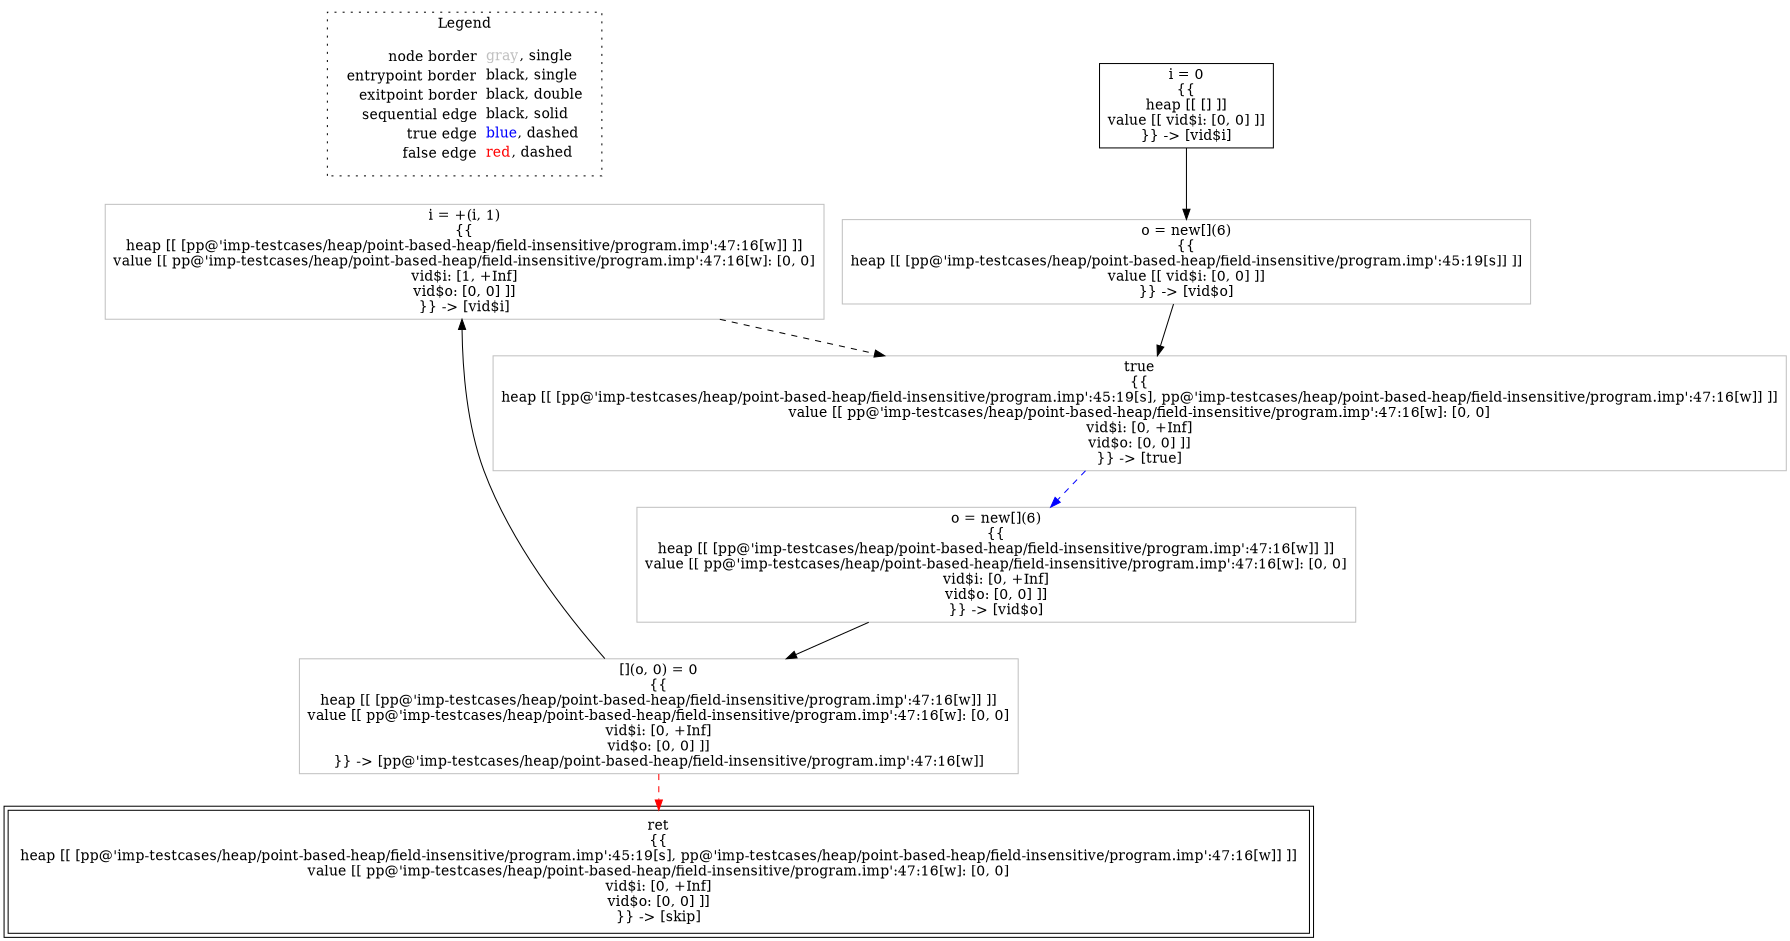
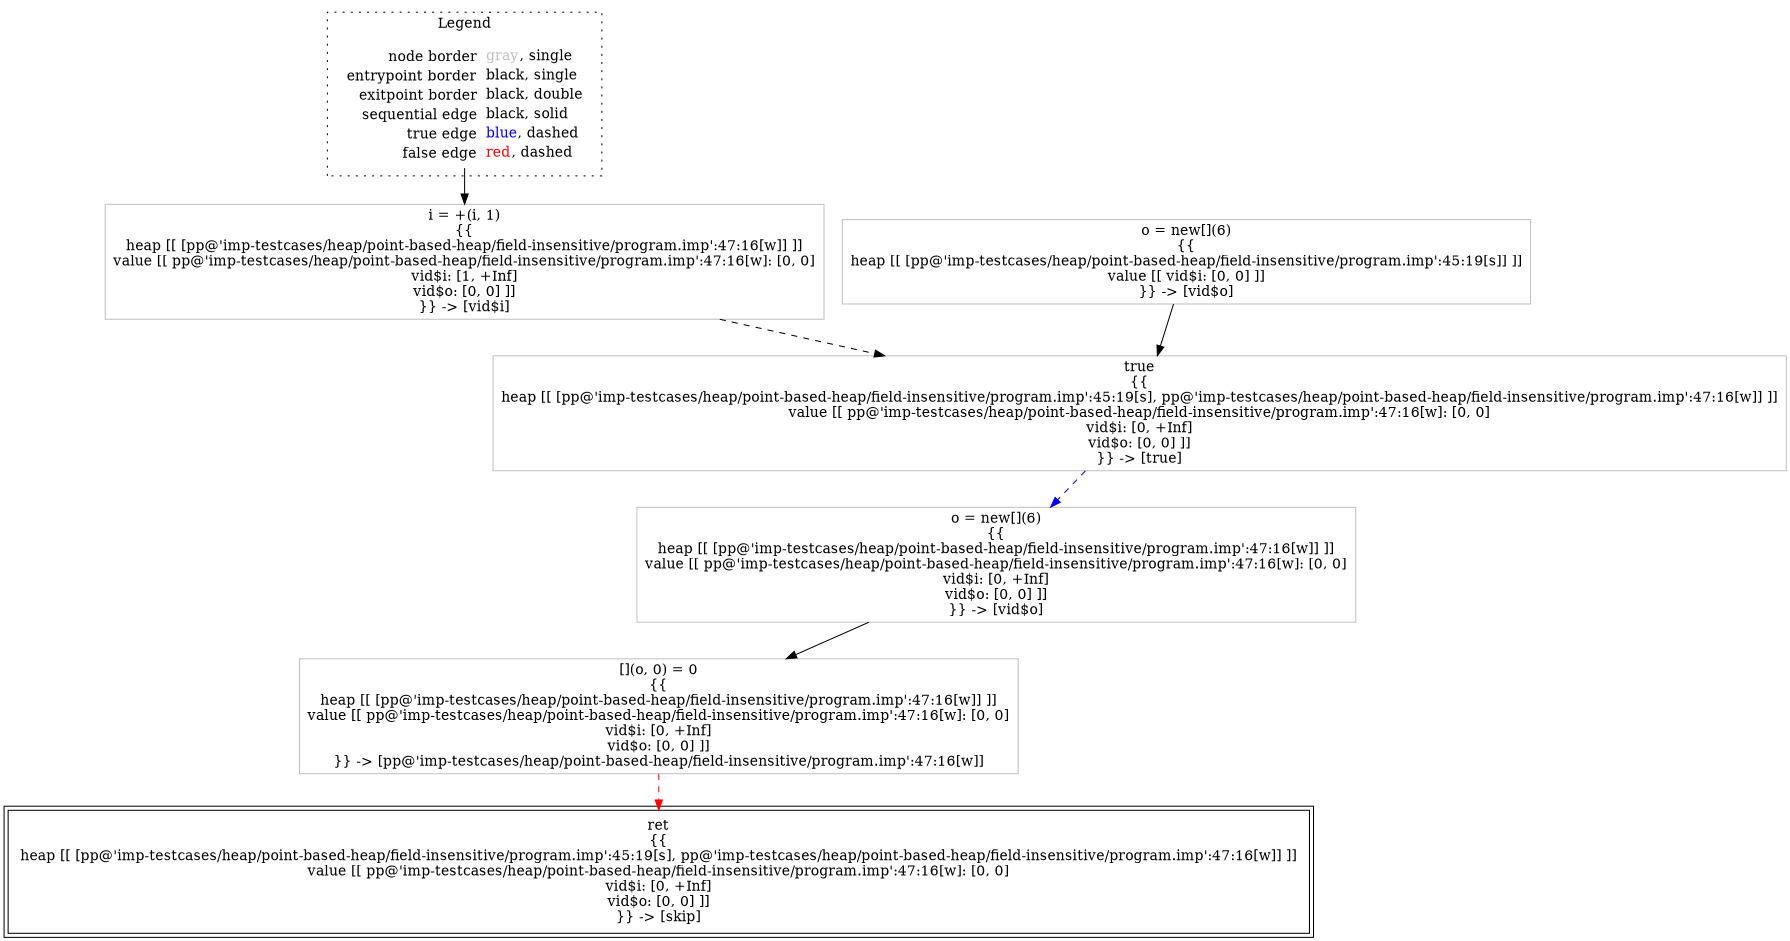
node "i = 0": removed
edge "[](o, 0) = 0" -> "i = +(i, 1)": now "node border" -> "i = +(i, 1)"
